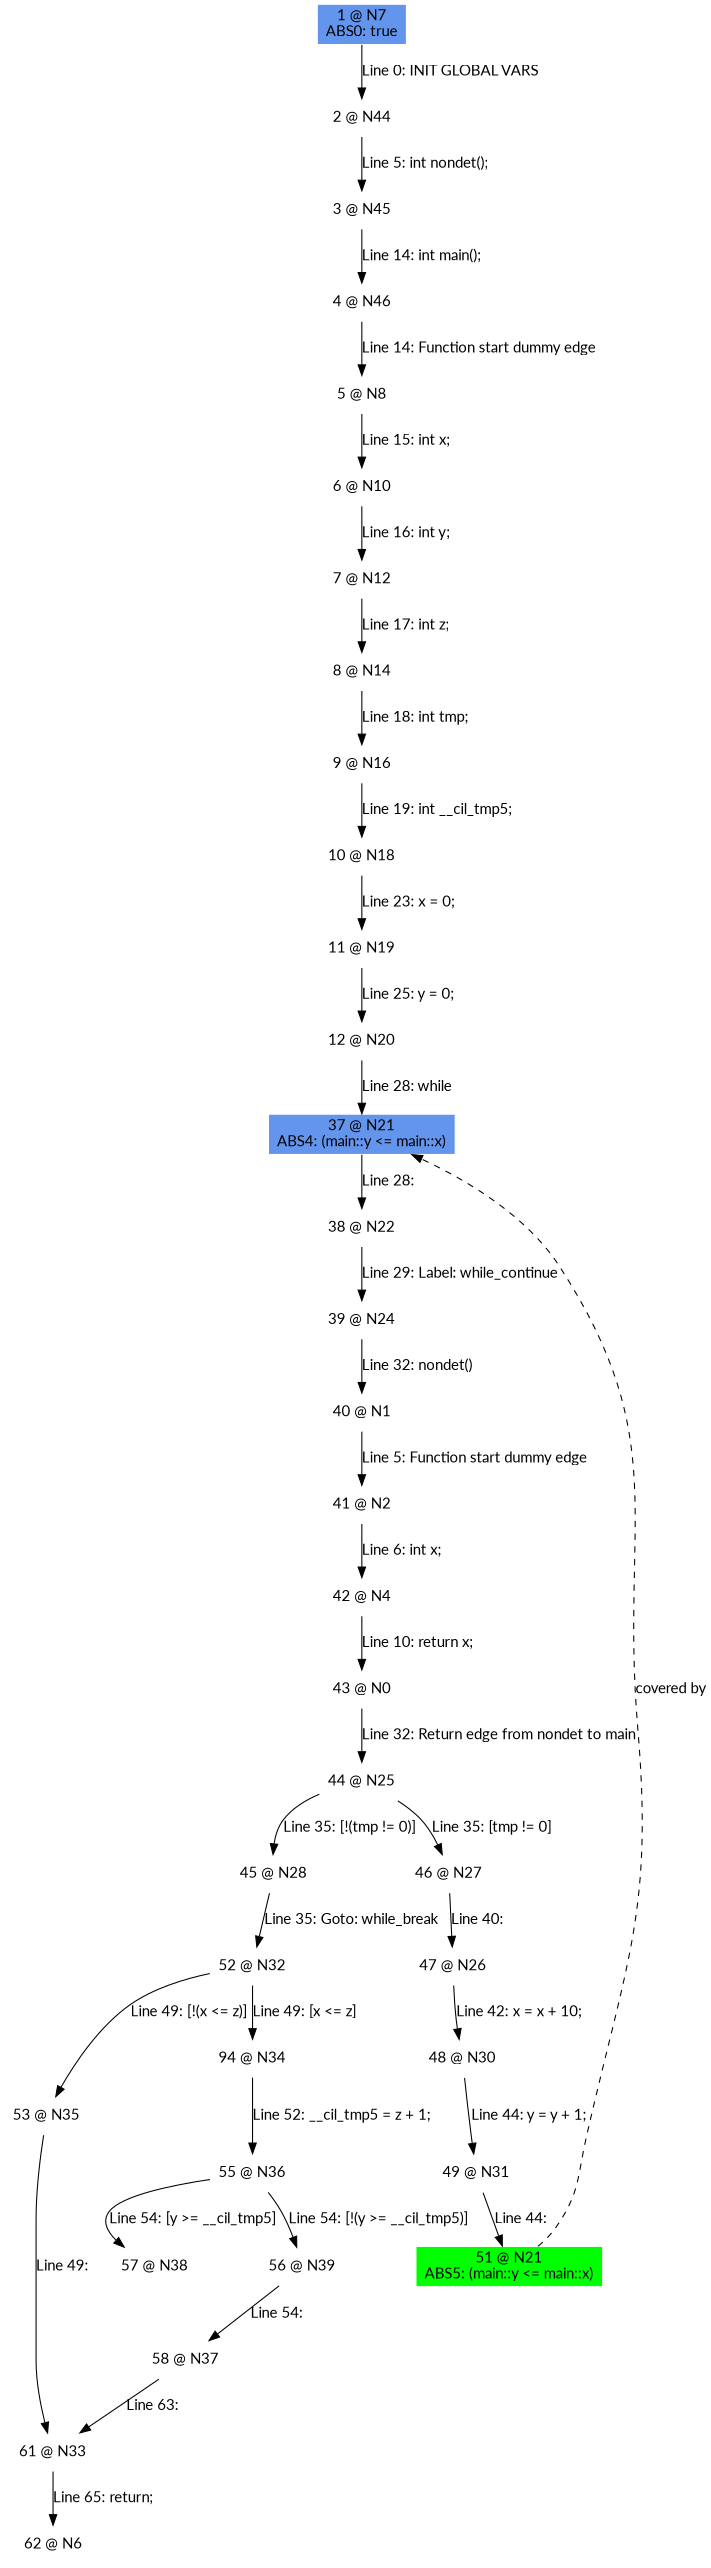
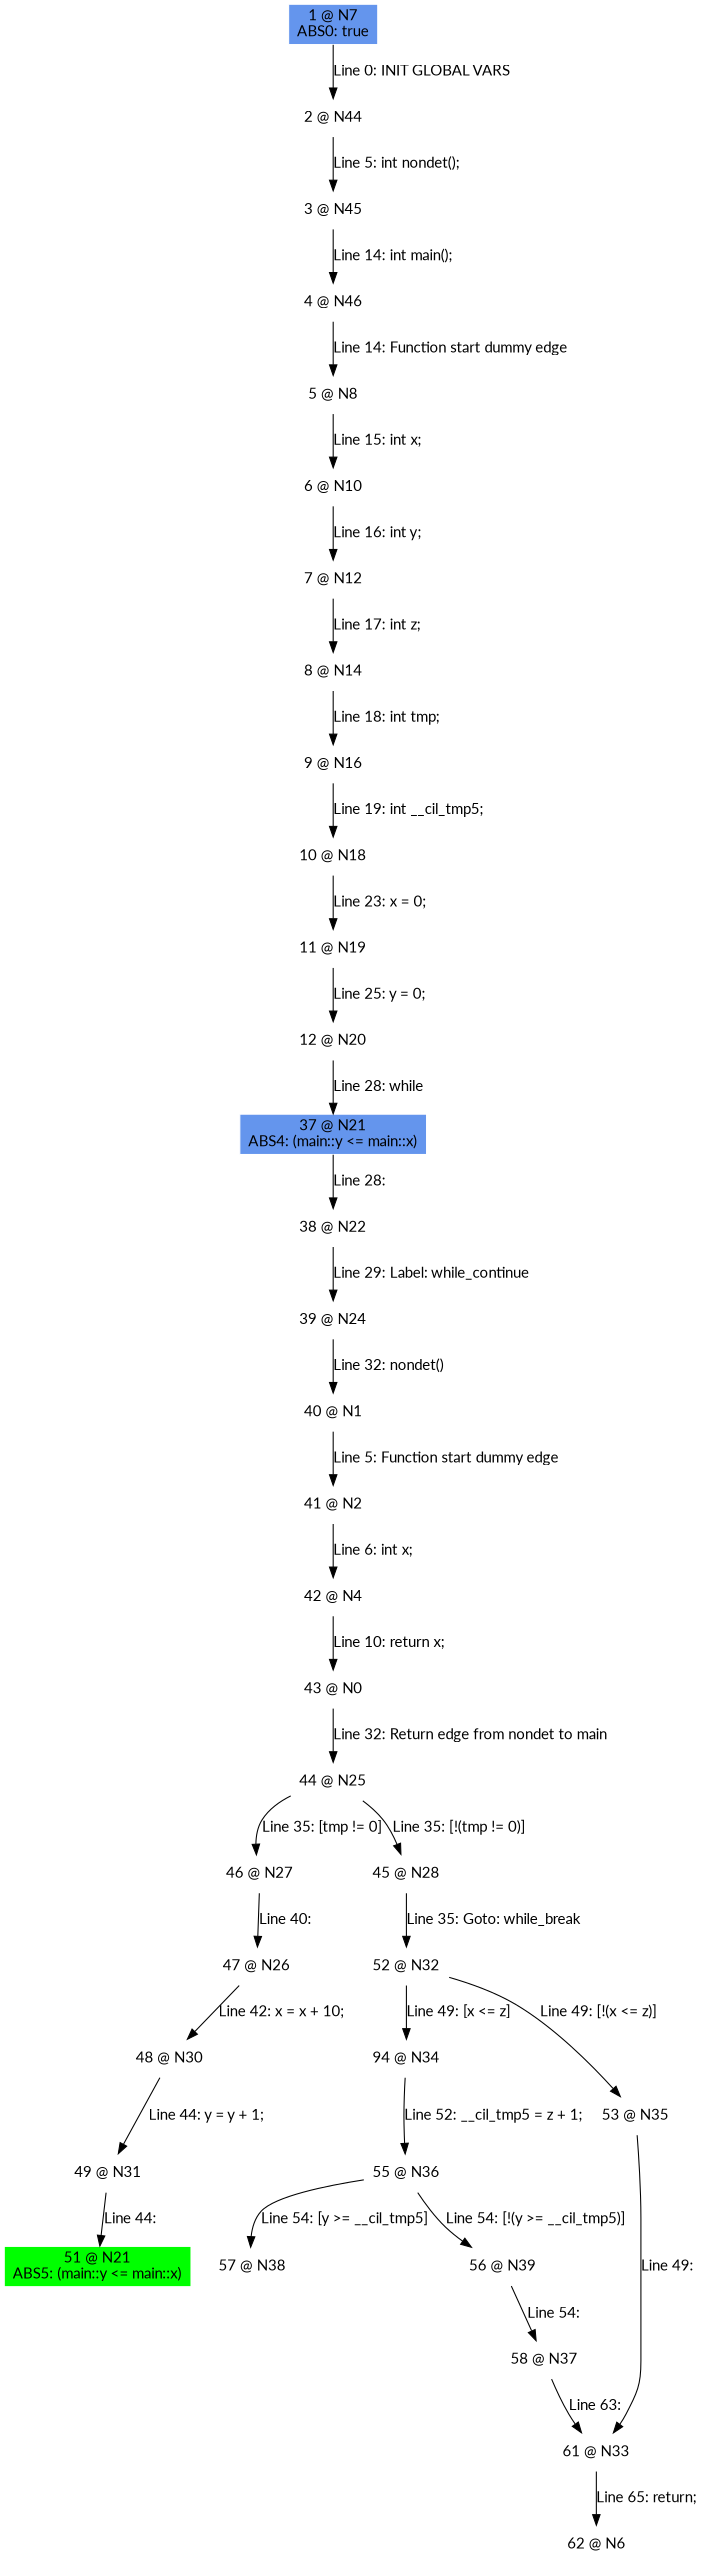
edge "51 @ N21 ABS5: (main::y <= main::x)" -> "37 @ N21 ABS4: (main::y <= main::x)": removed, label "covered by"
